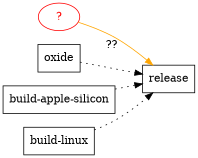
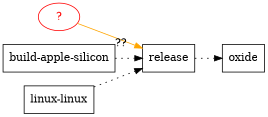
edge "oxide" -> "release": reversed
node "build-linux": label "build-linux" -> "linux-linux"
